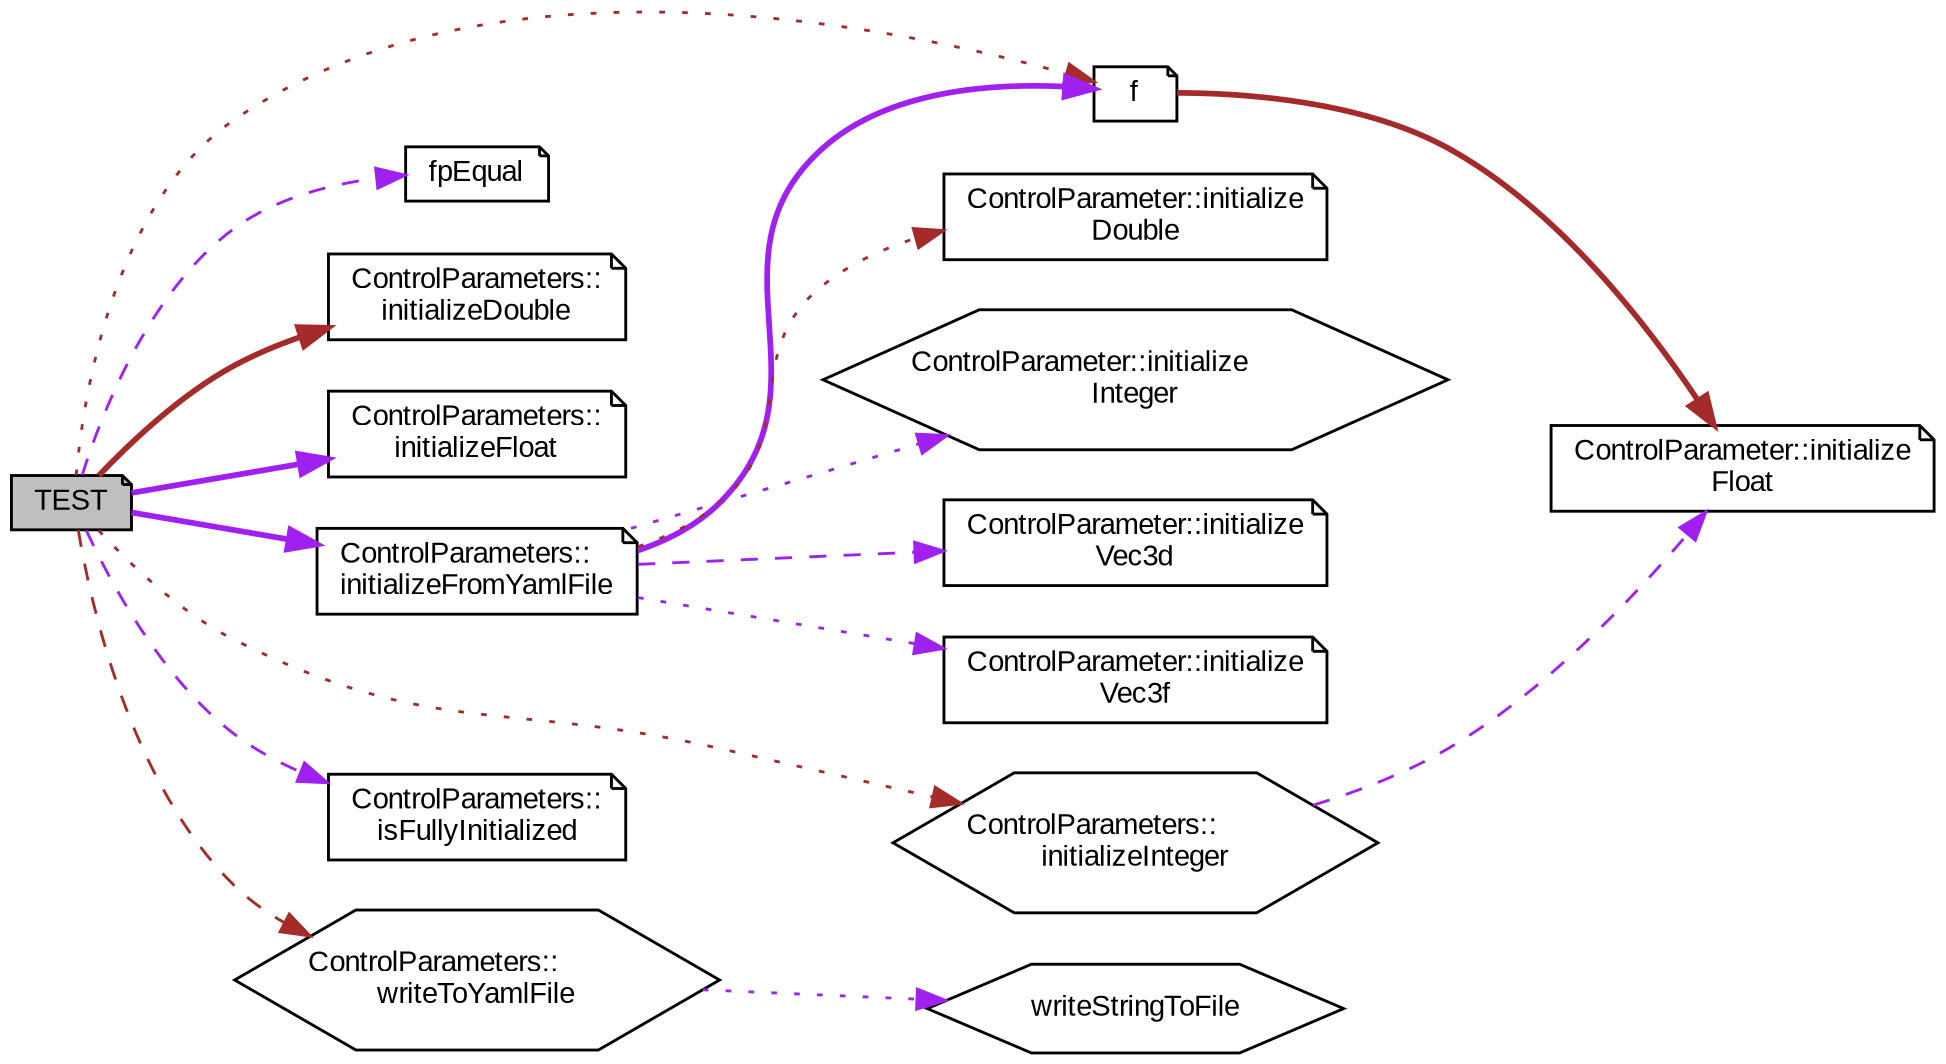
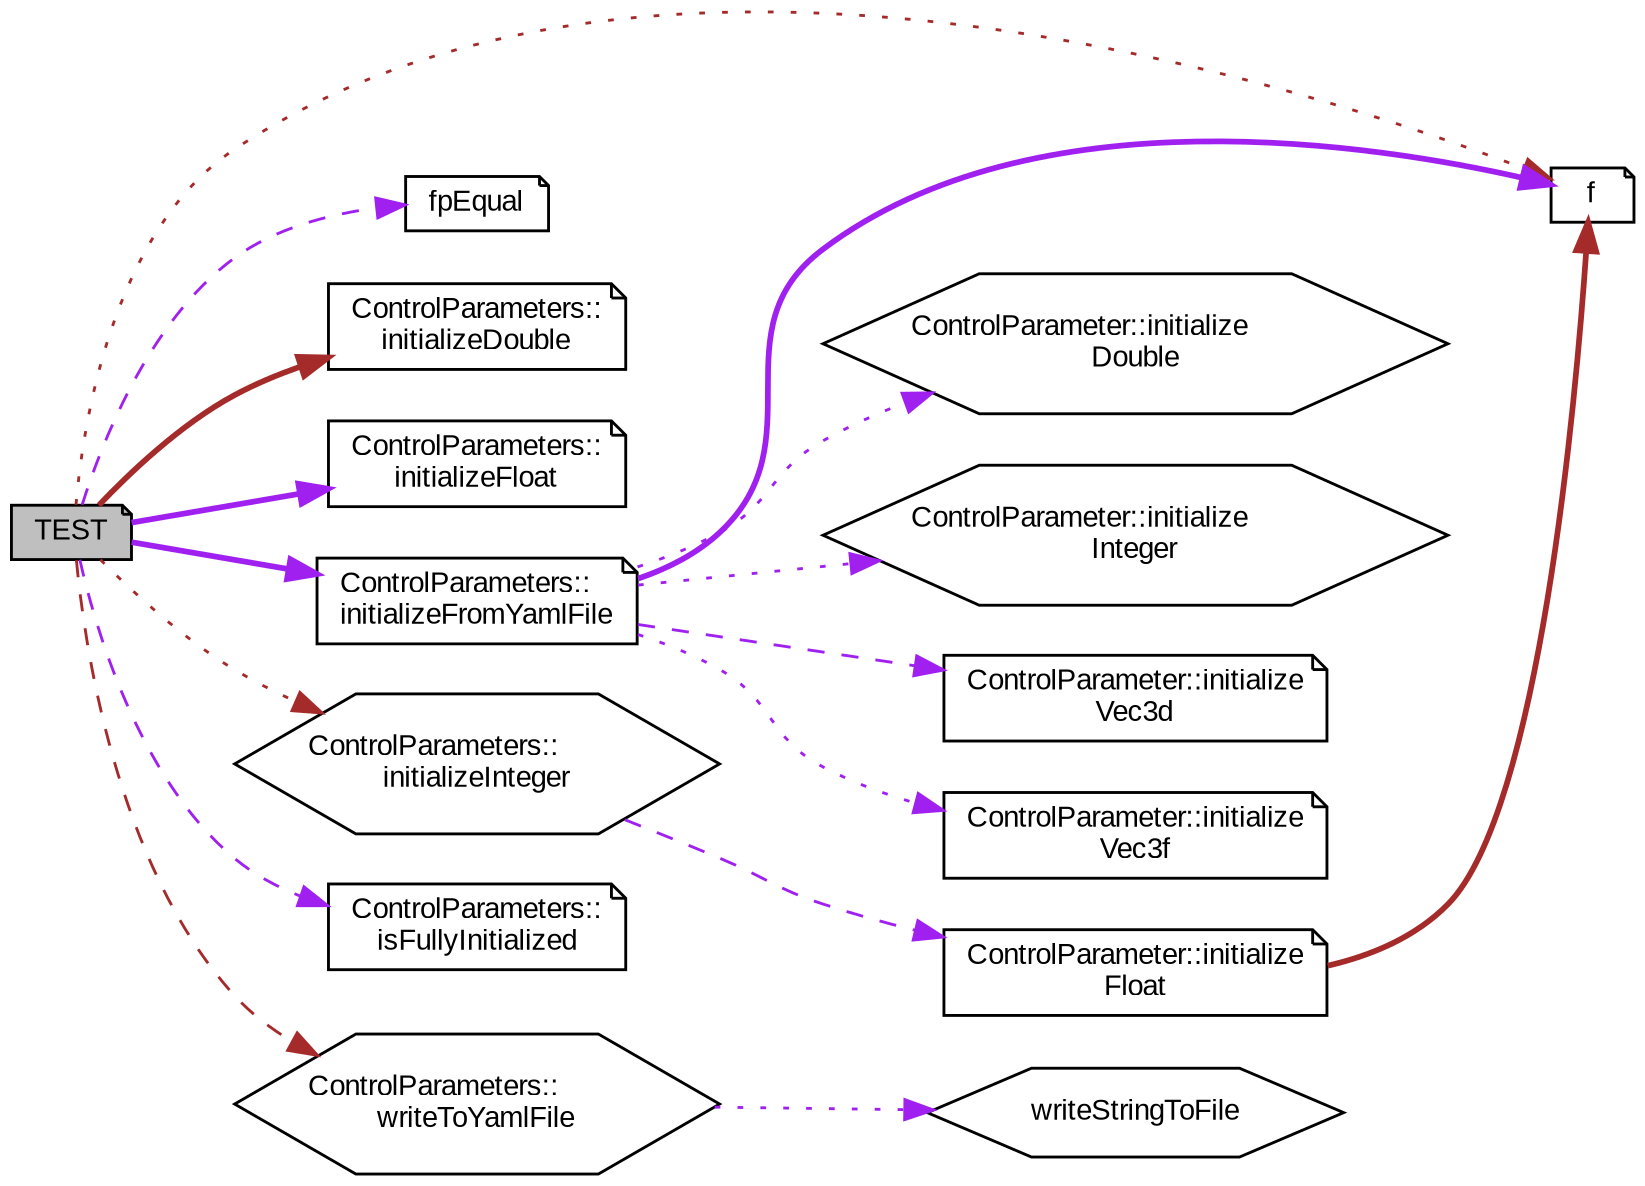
edge "f" -> "ControlParameter::initialize Float": reversed
node "ControlParameter::initialize Double": shape note -> hexagon
edge "ControlParameters:: initializeFromYamlFile" -> "ControlParameter::initialize Double": color brown -> purple
